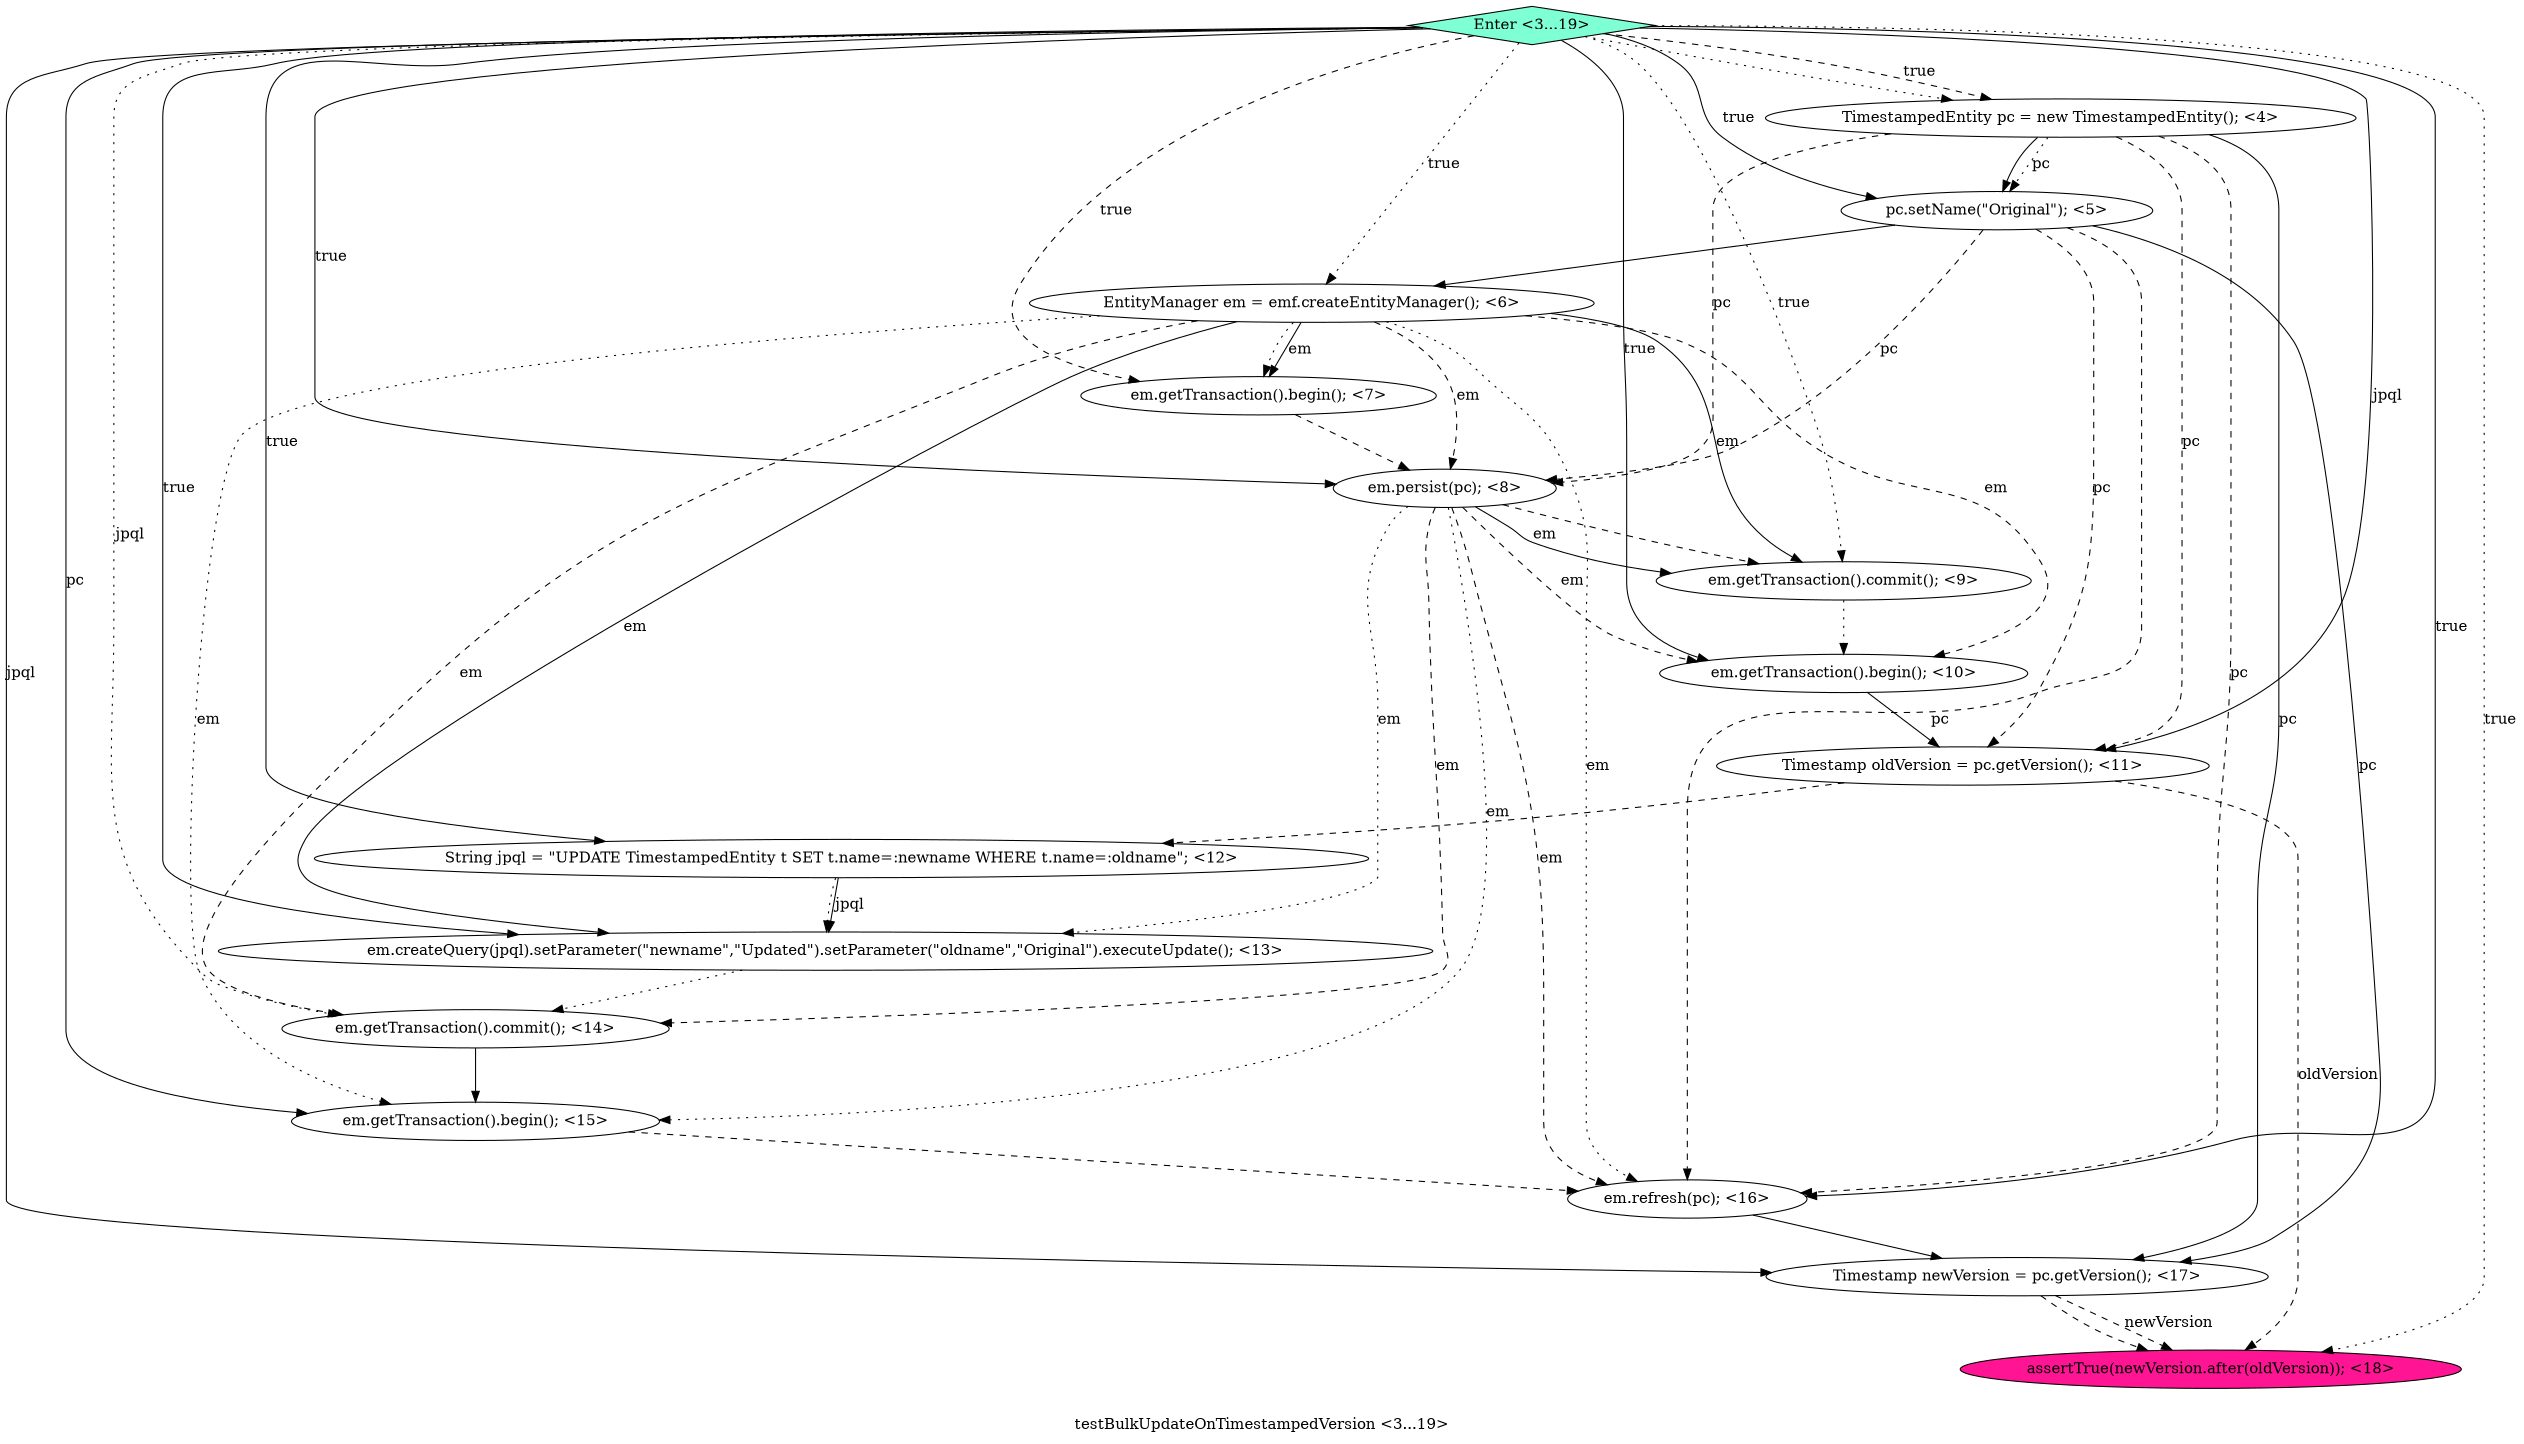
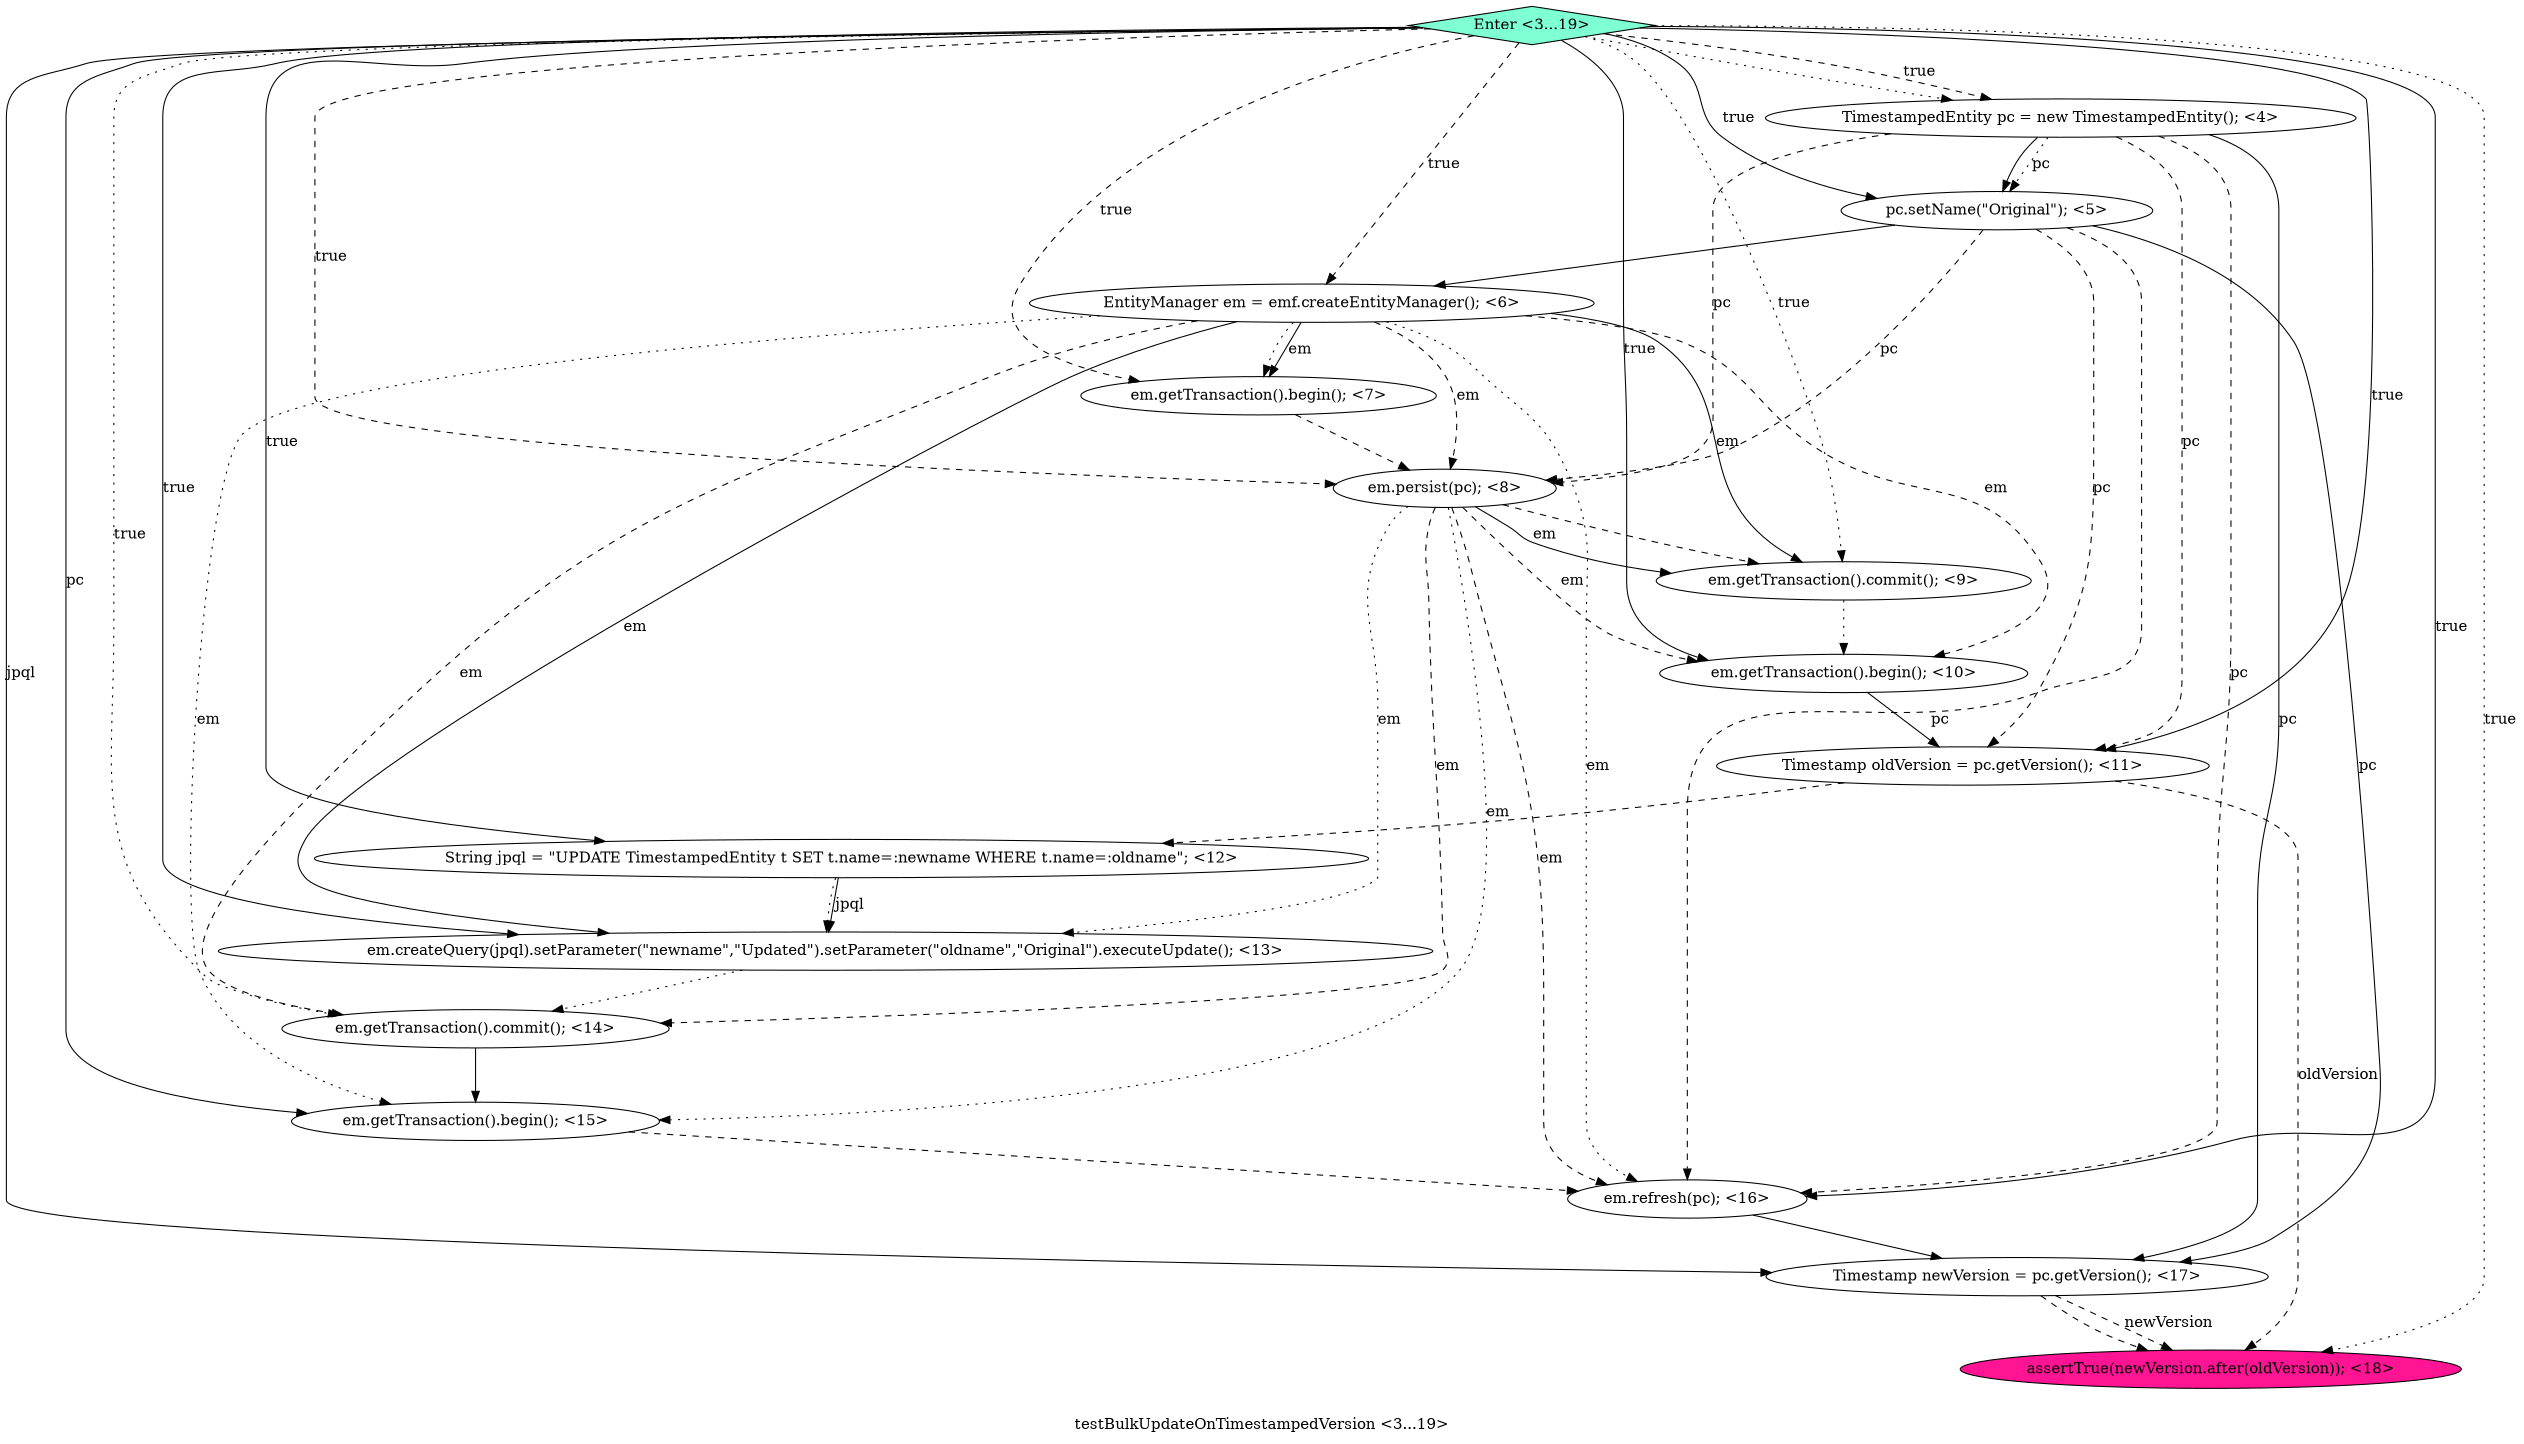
edge "Enter <3...19>" -> "EntityManager em = emf.createEntityManager(); <6>": style dotted -> dashed
edge "Enter <3...19>" -> "em.persist(pc); <8>": style solid -> dashed
edge "Enter <3...19>" -> "Timestamp oldVersion = pc.getVersion(); <11>": label "jpql" -> "true"
edge "Enter <3...19>" -> "em.getTransaction().commit(); <14>": label "jpql" -> "true"
